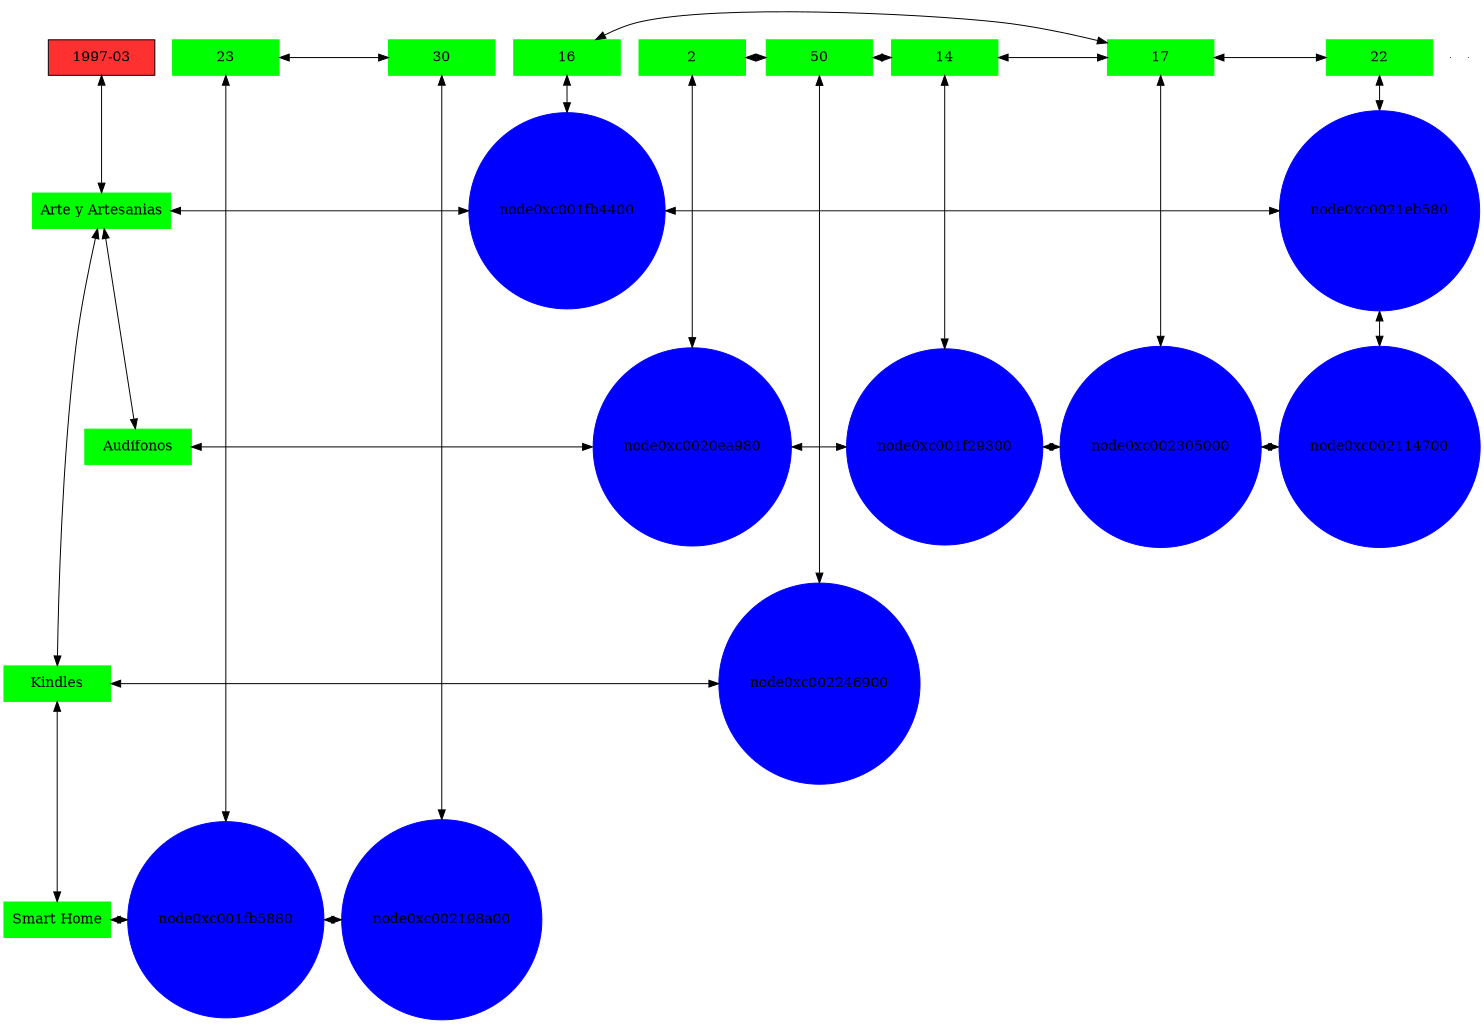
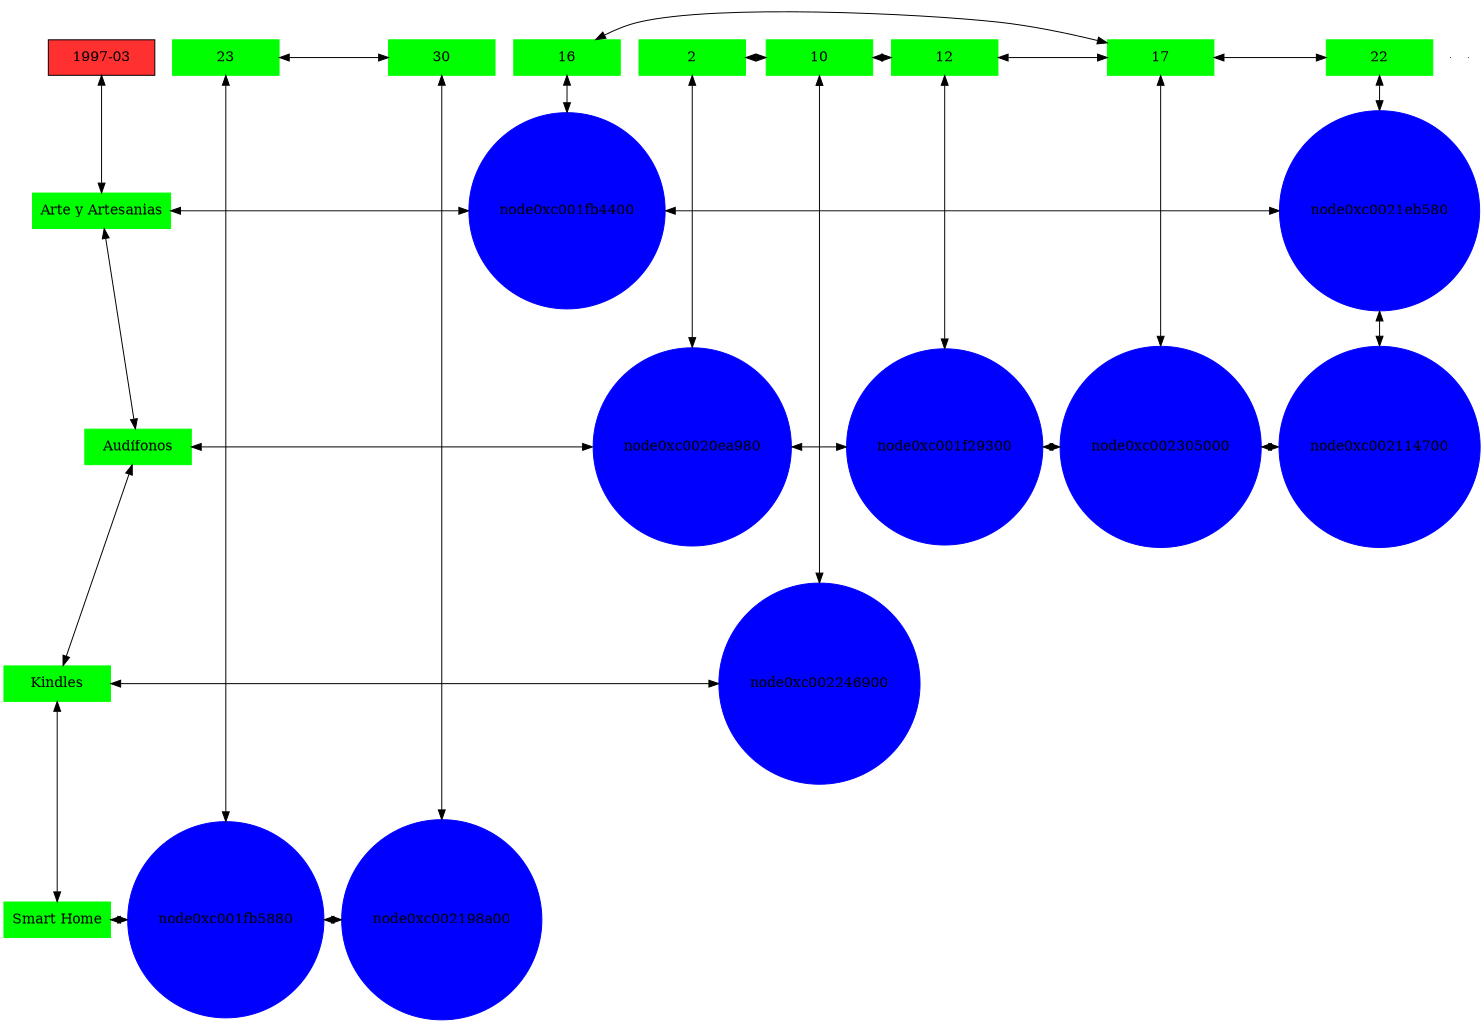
node "50": label "50" -> "10"
node "14": label "14" -> "12"
edge "Arte y Artesanias" -- "Kindles": now "Audífonos" -- "Kindles"
